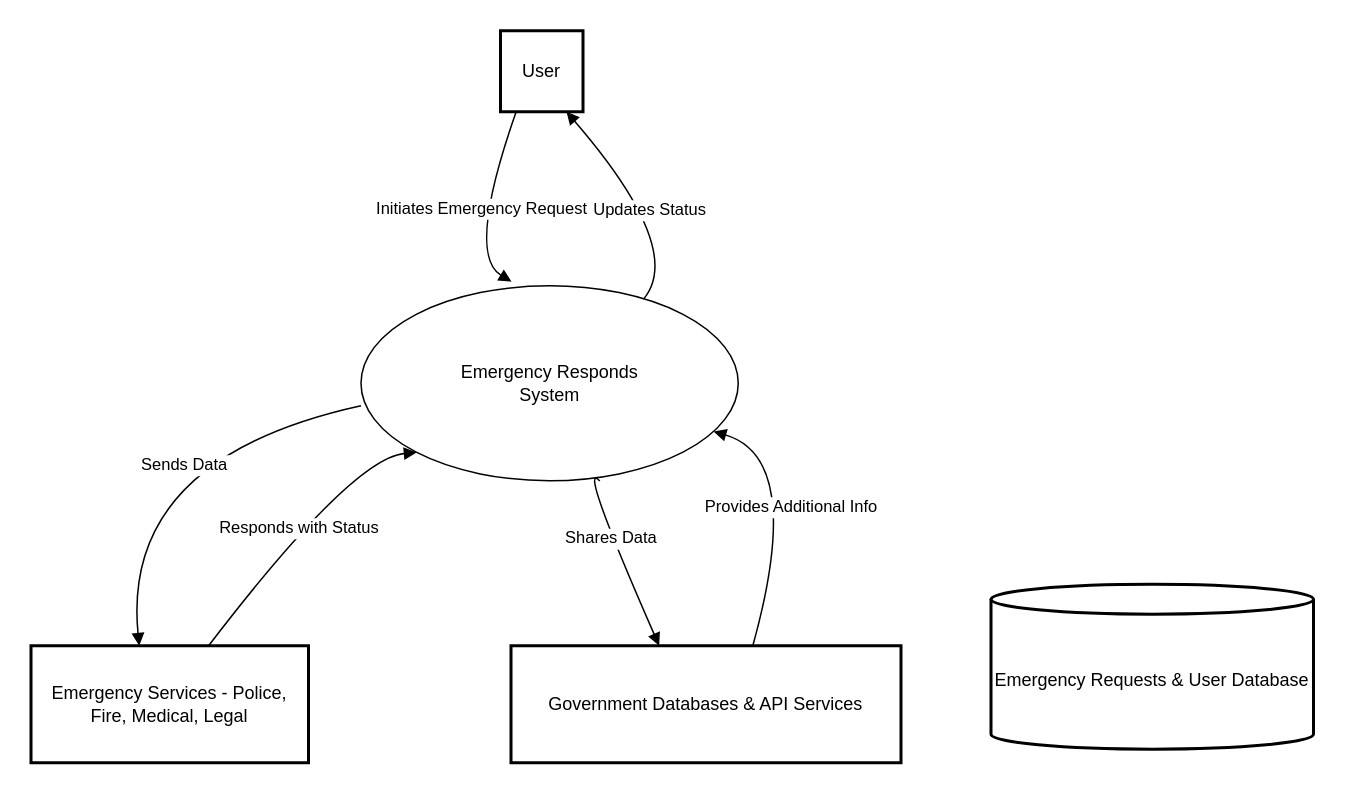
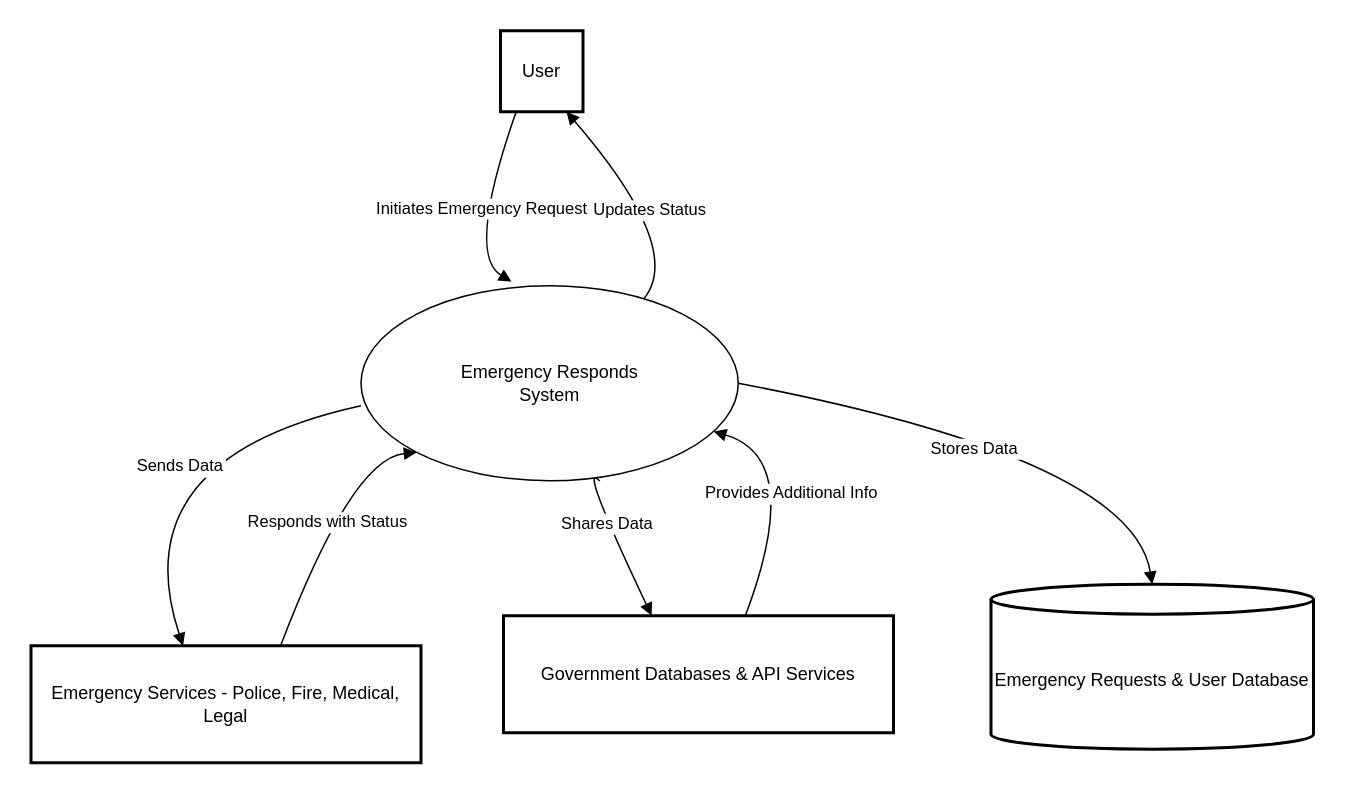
edge "Emergency Responds System" -> "Emergency Requests & User Database": added, label "Stores Data"
node "Emergency Services - Police, Fire, Medical, Legal": size 278x117 -> 390x117
node "Government Databases & API Services": moved (706, 704) -> (698, 674)
